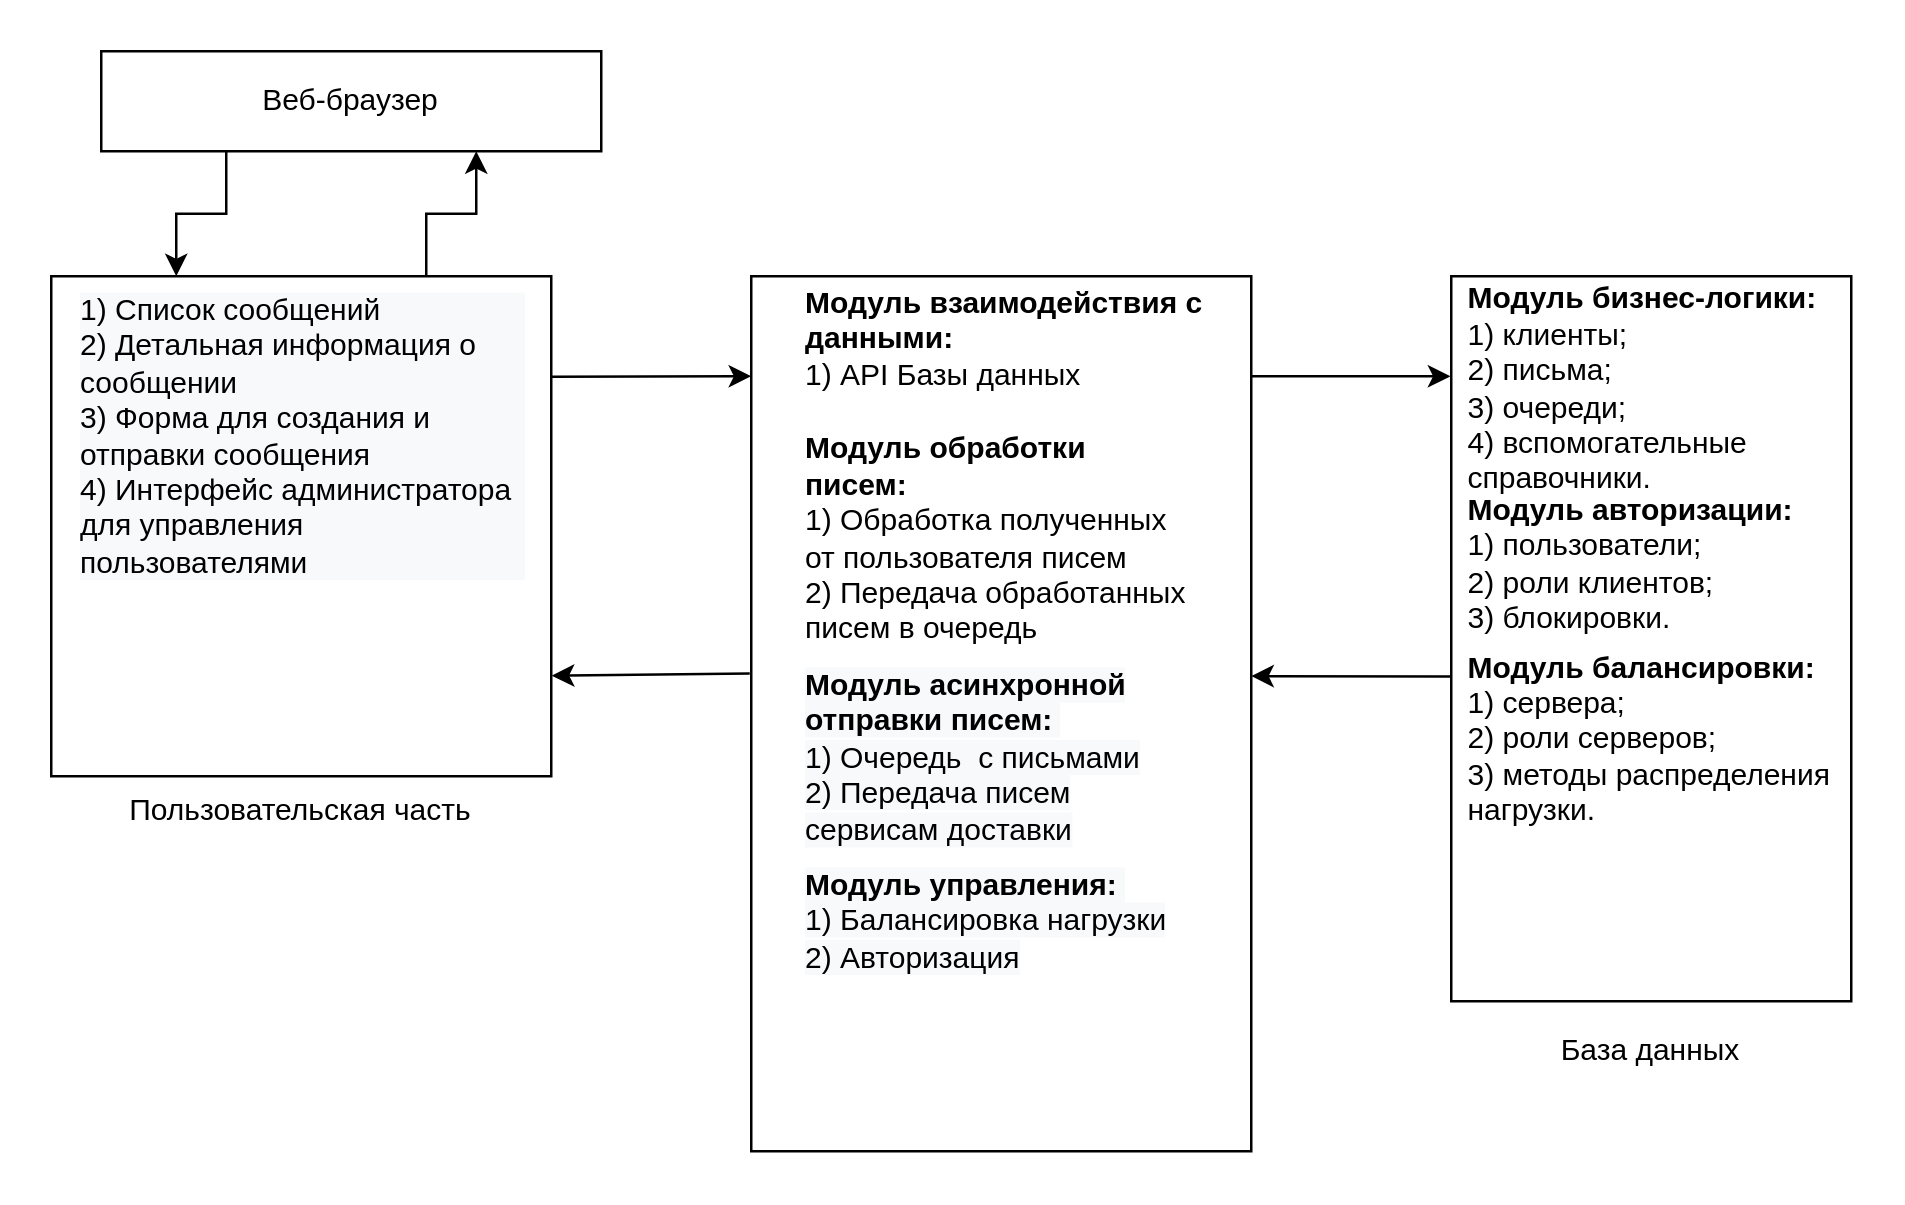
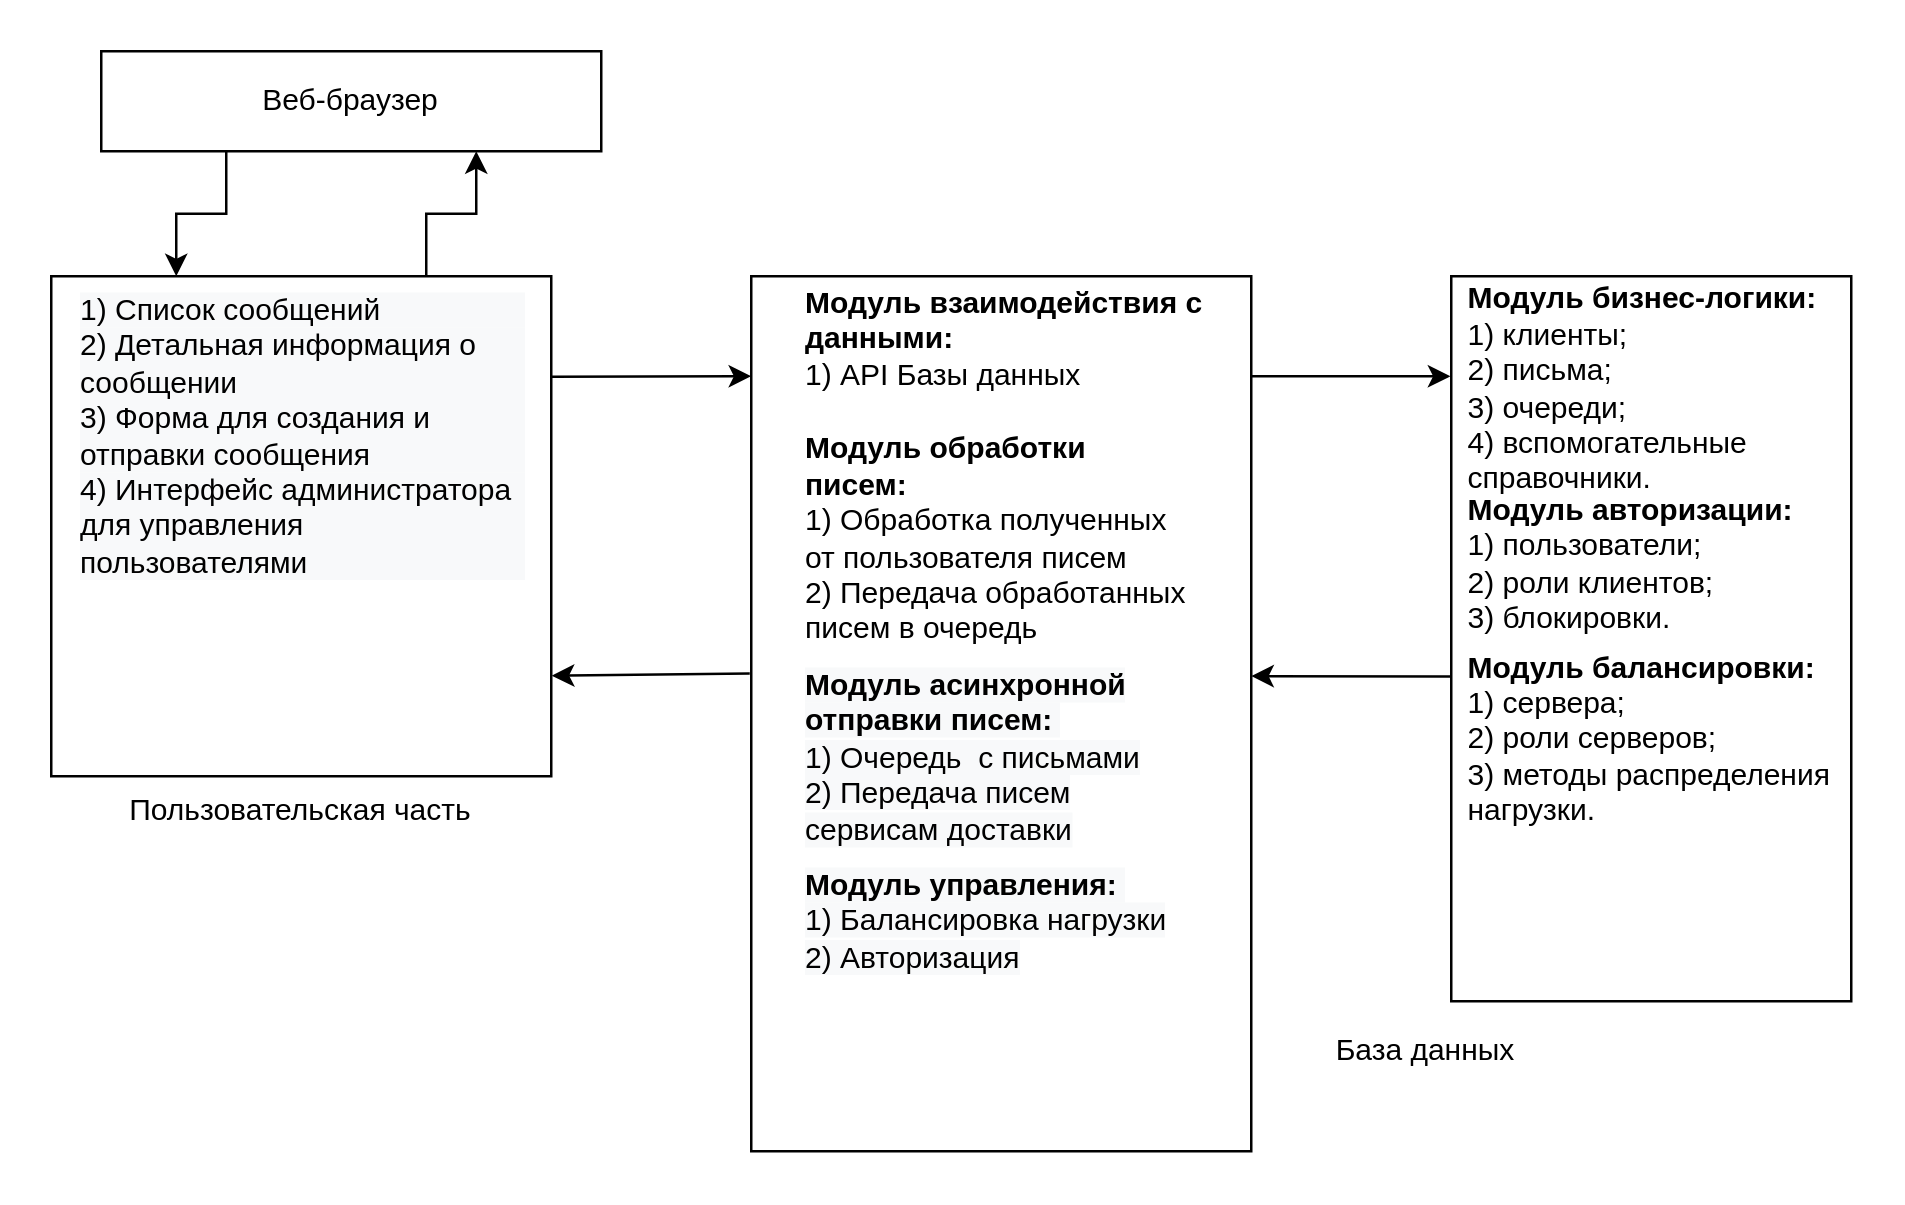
node "База данных": moved (1651, 1051) -> (1426, 1051)
